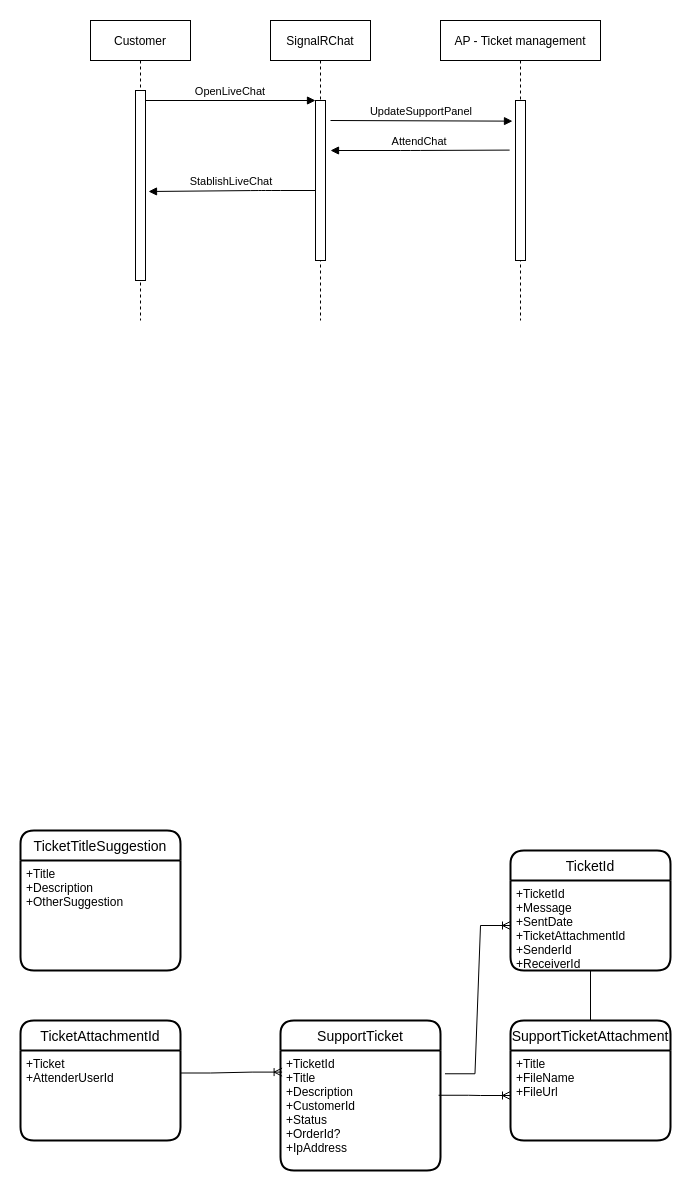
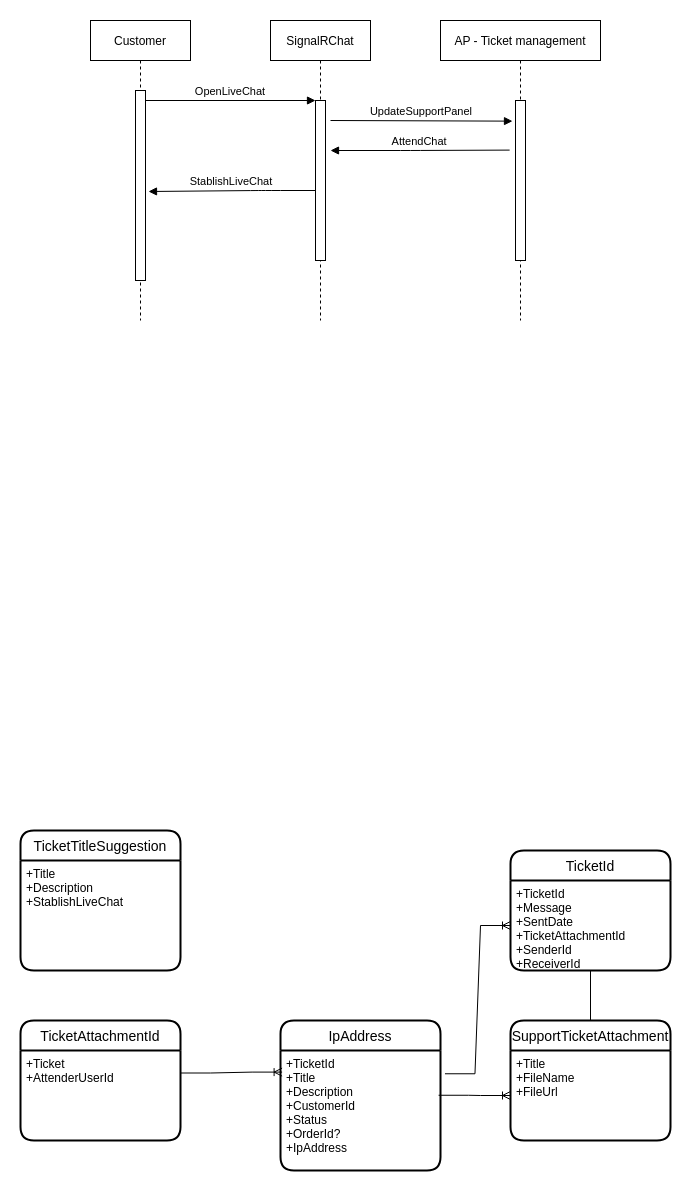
node "+Title +Description +OtherSuggestion": label "+Title +Description +OtherSuggestion" -> "+Title +Description +StablishLiveChat"
node "SupportTicket": label "SupportTicket" -> "IpAddress"
